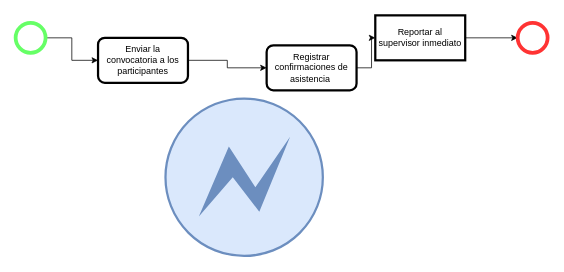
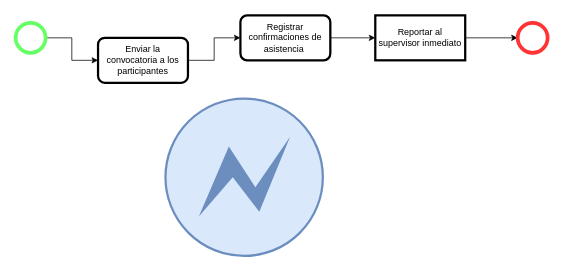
node "Registrar confirmaciones de asistencia": moved (312, 68) -> (285, 38)
